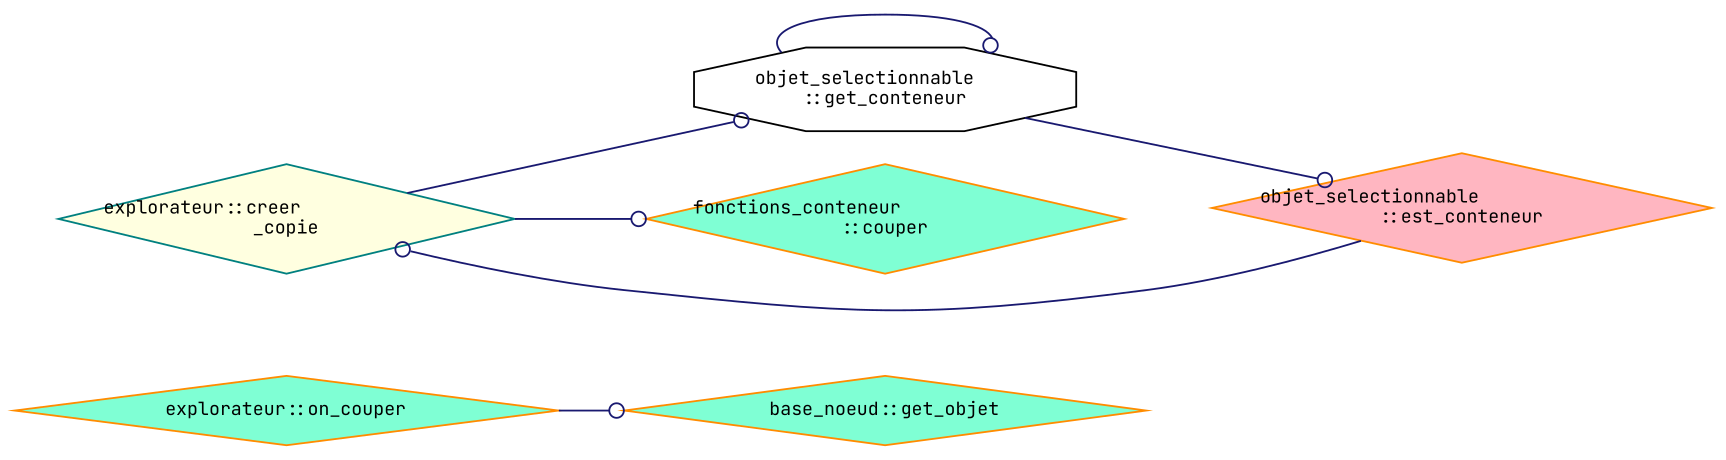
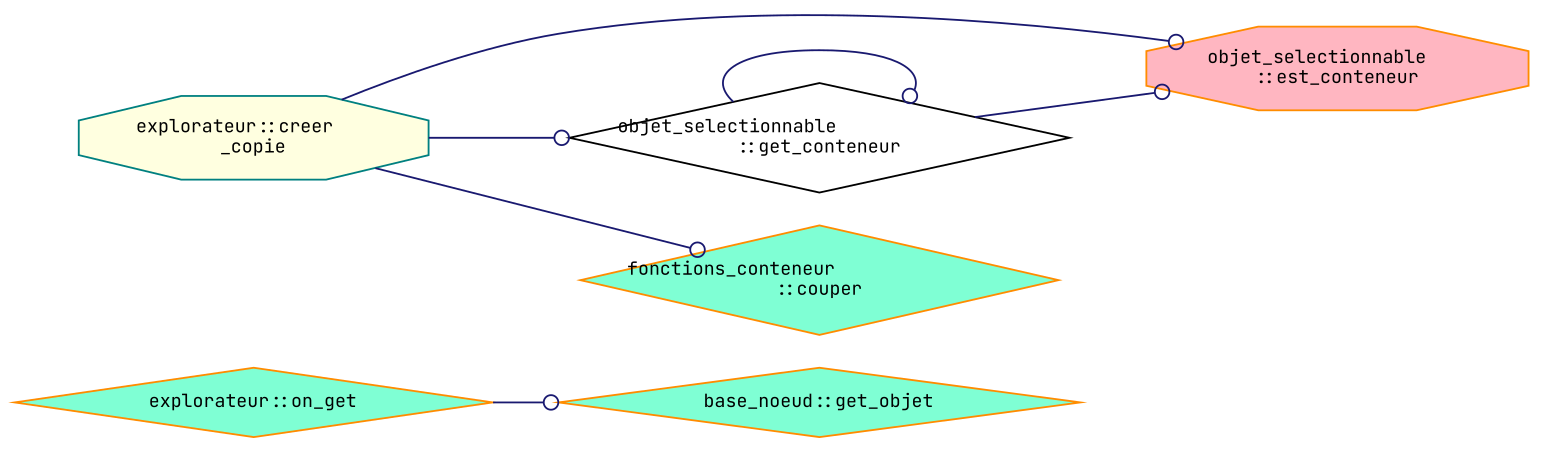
node "objet_selectionnable ::get_conteneur": shape octagon -> diamond
node "objet_selectionnable ::est_conteneur": shape diamond -> octagon
node "explorateur::creer _copie": shape diamond -> octagon
edge "objet_selectionnable ::est_conteneur" -> "explorateur::creer _copie": reversed
node "explorateur::on_couper": label "explorateur::on_couper" -> "explorateur::on_get"
